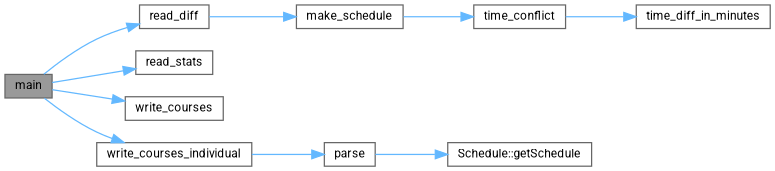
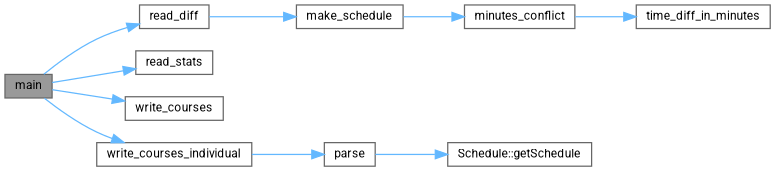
node "time_conflict": label "time_conflict" -> "minutes_conflict"
